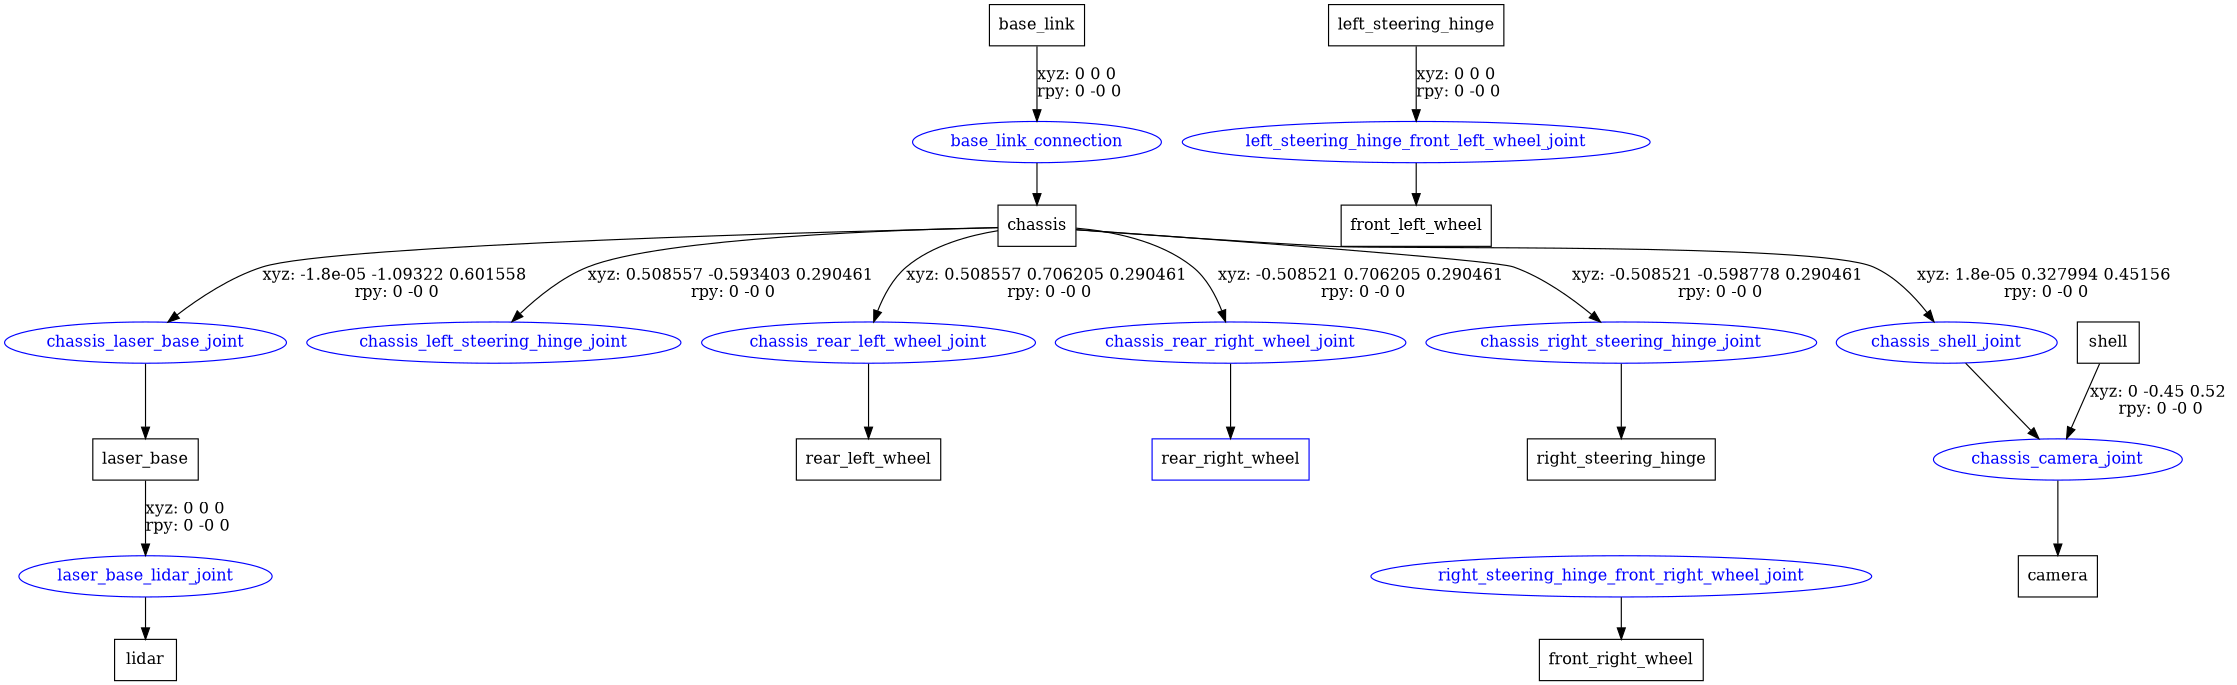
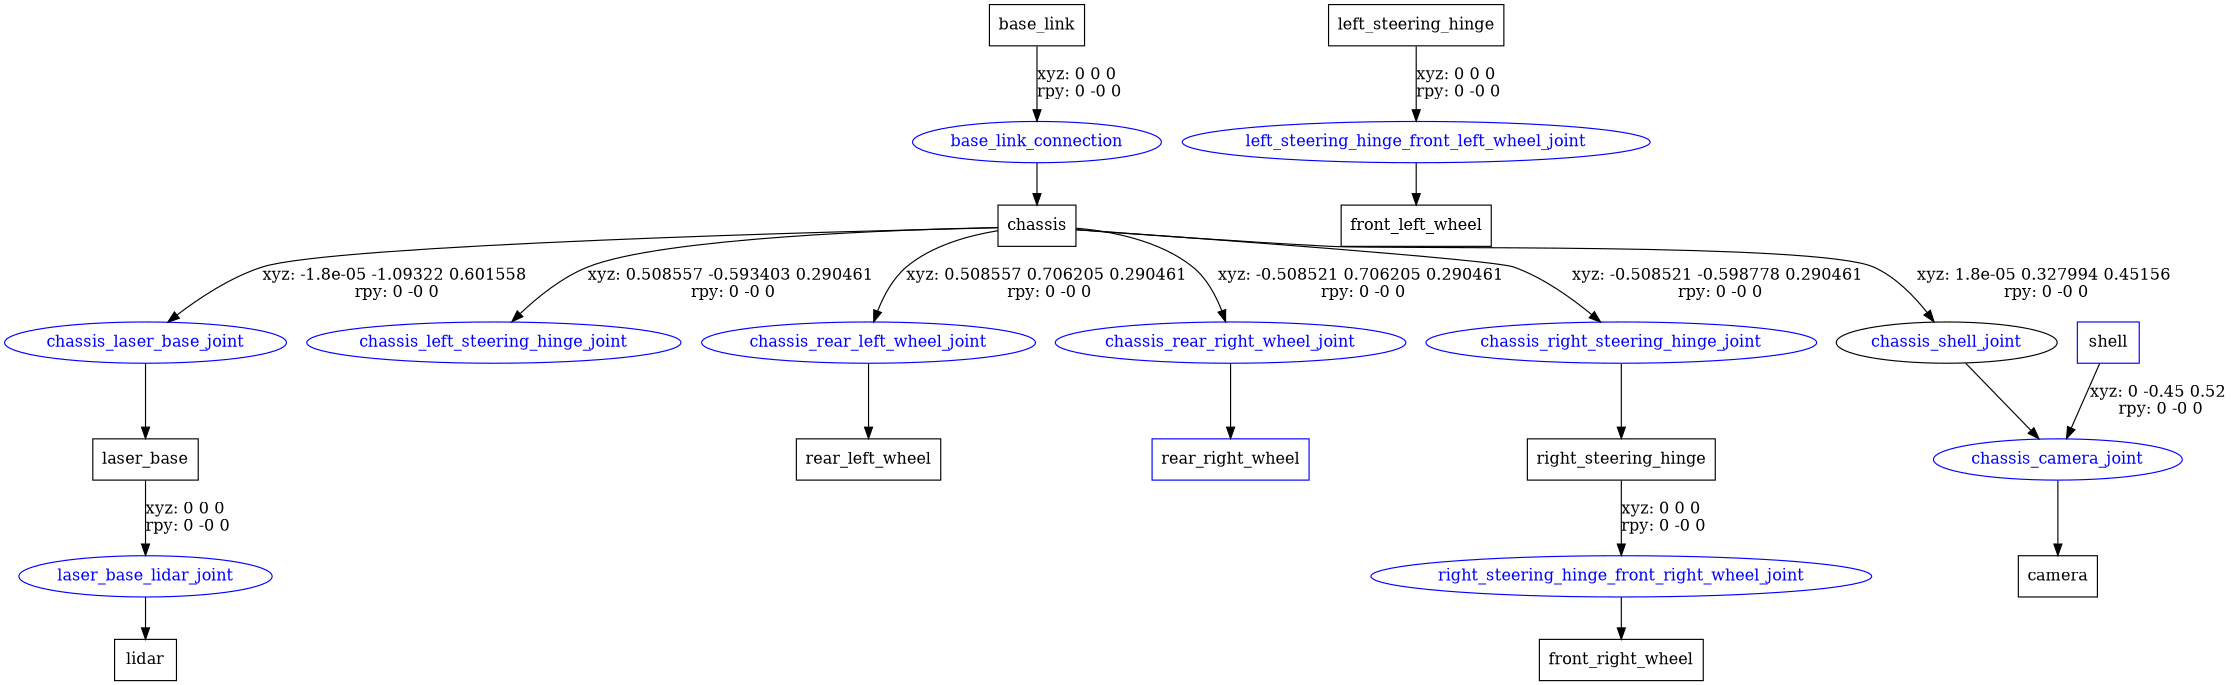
node "chassis_shell_joint": color blue -> black
node "shell": color black -> blue
edge "right_steering_hinge" -> "right_steering_hinge_front_right_wheel_joint": added, label "xyz: 0 0 0 rpy: 0 -0 0"
